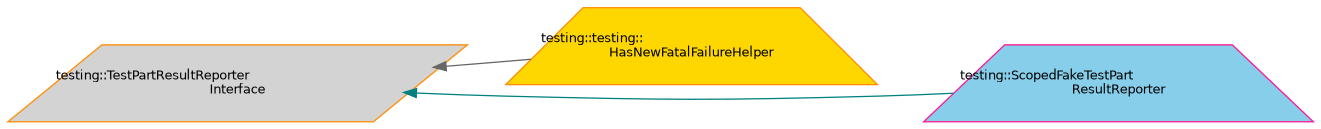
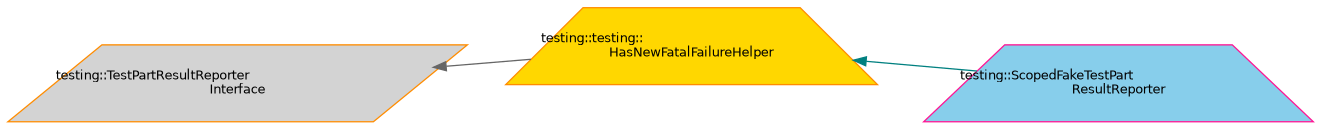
edge "testing::ScopedFakeTestPart ResultReporter" -> "testing::TestPartResultReporter Interface": now "testing::ScopedFakeTestPart ResultReporter" -> "testing::testing:: HasNewFatalFailureHelper"
